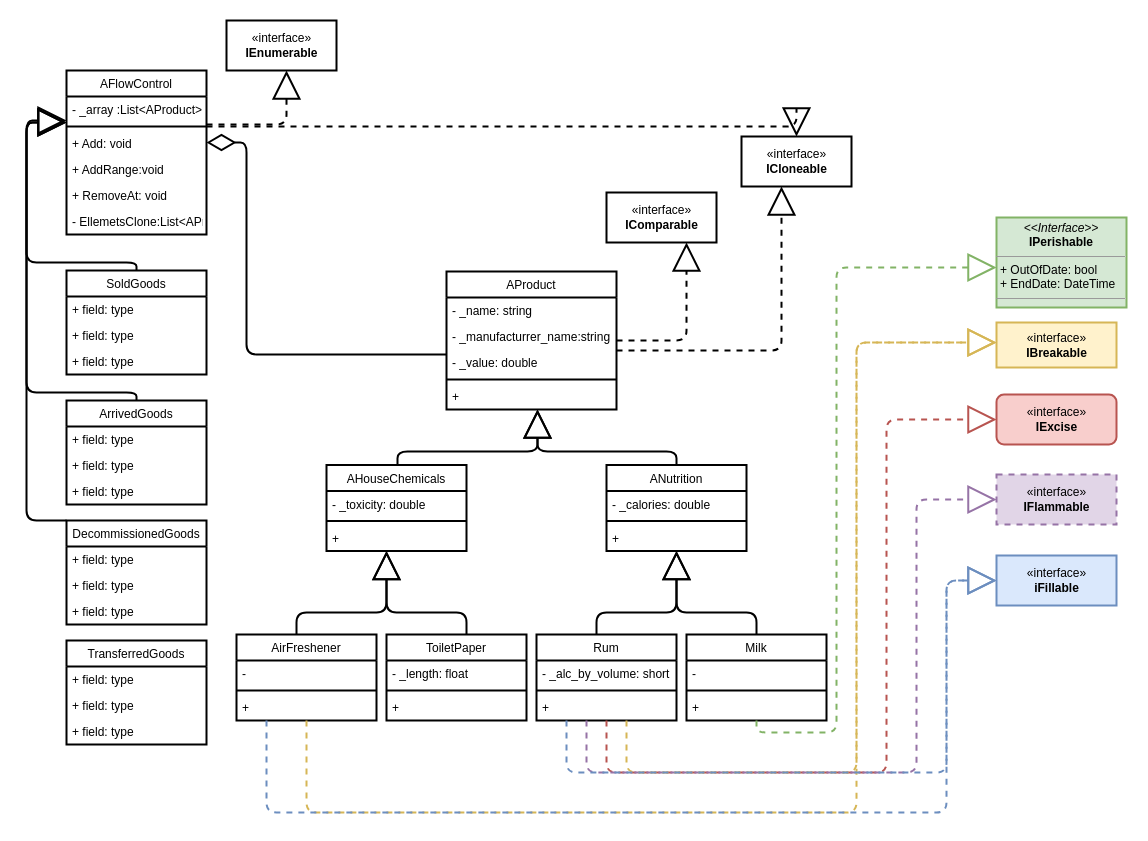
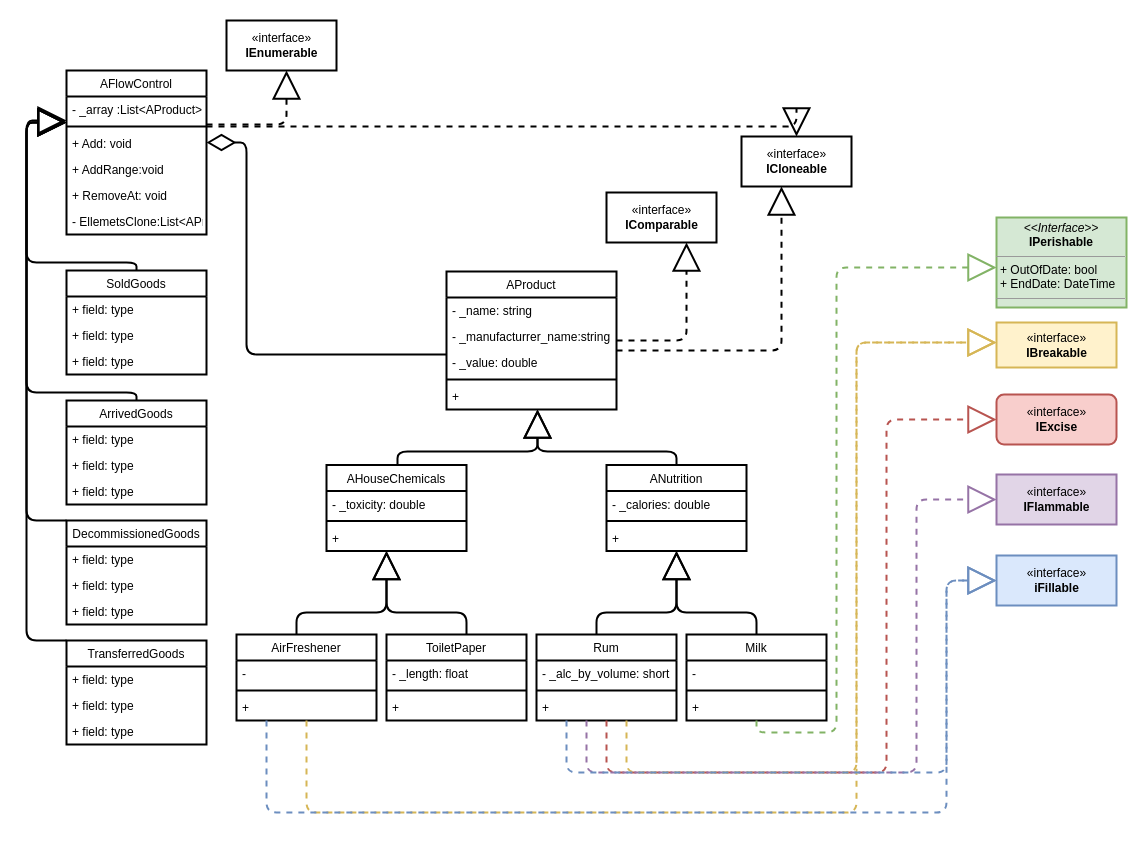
node "«interface» IFlammable": style dashed -> solid
edge "TransferredGoods" -> "AFlowControl": added
